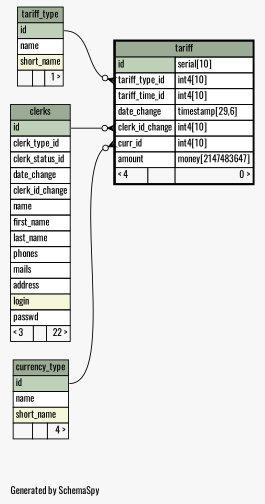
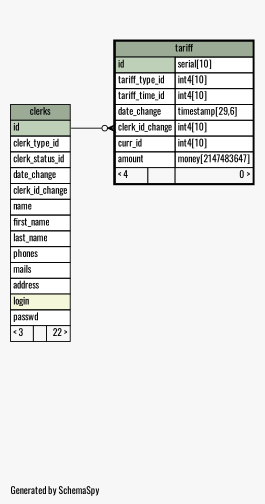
node "tariff_type": removed
node "currency_type": removed
